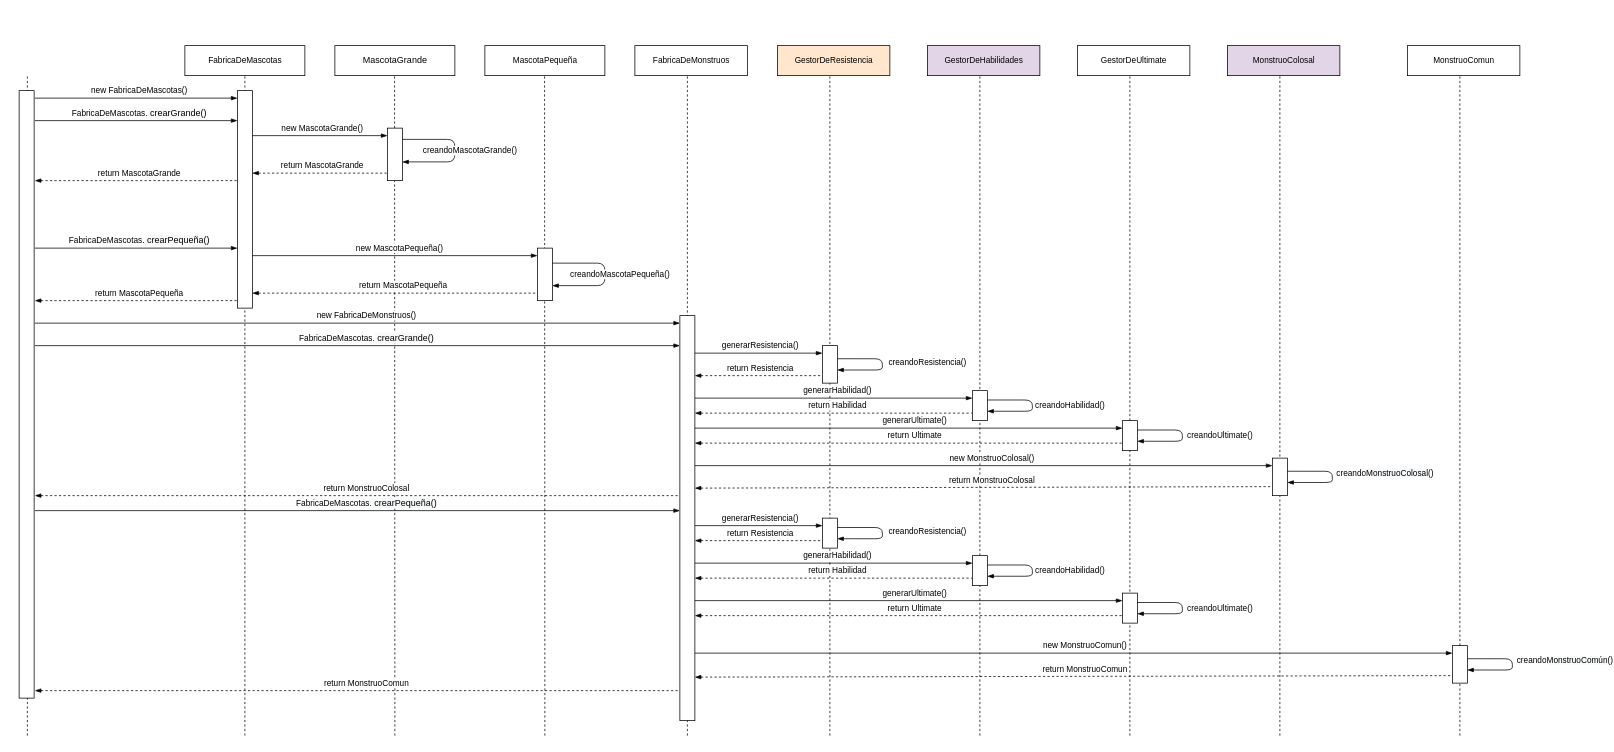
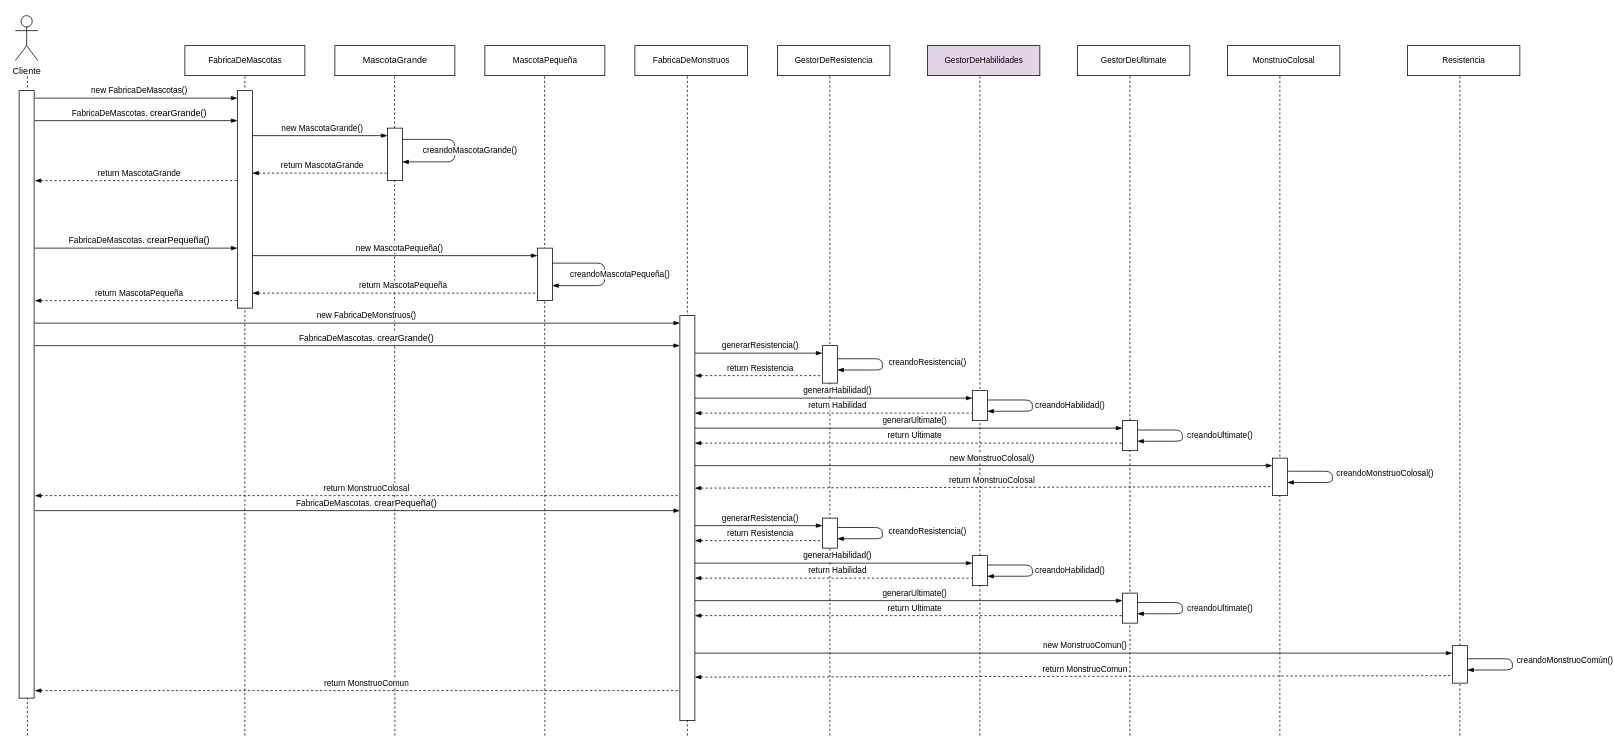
node "Cliente": added
node "GestorDeResistencia": fillcolor #ffe6cc -> #ffffff
node "MonstruoColosal": fillcolor #e1d5e7 -> #ffffff
node "MonstruoComun": label "MonstruoComun" -> "Resistencia"
